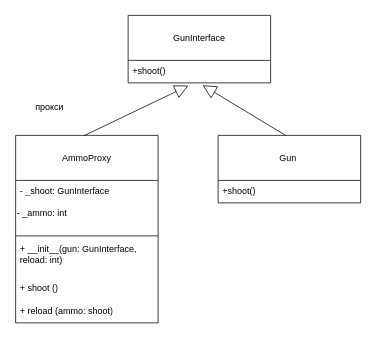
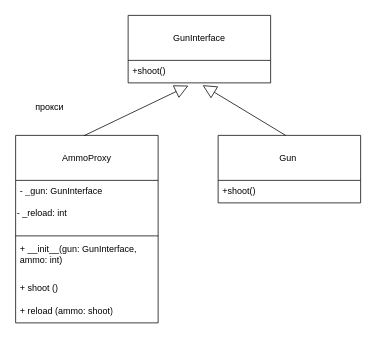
node "- _shoot: GunInterface": label "- _shoot: GunInterface" -> "- _gun: GunInterface"
node "- _ammo: int": label "- _ammo: int" -> "- _reload: int"
node "+ __init__(gun: GunInterface, reload: int)": label "+ __init__(gun: GunInterface, reload: int)" -> "+ __init__(gun: GunInterface, ammo: int)"
